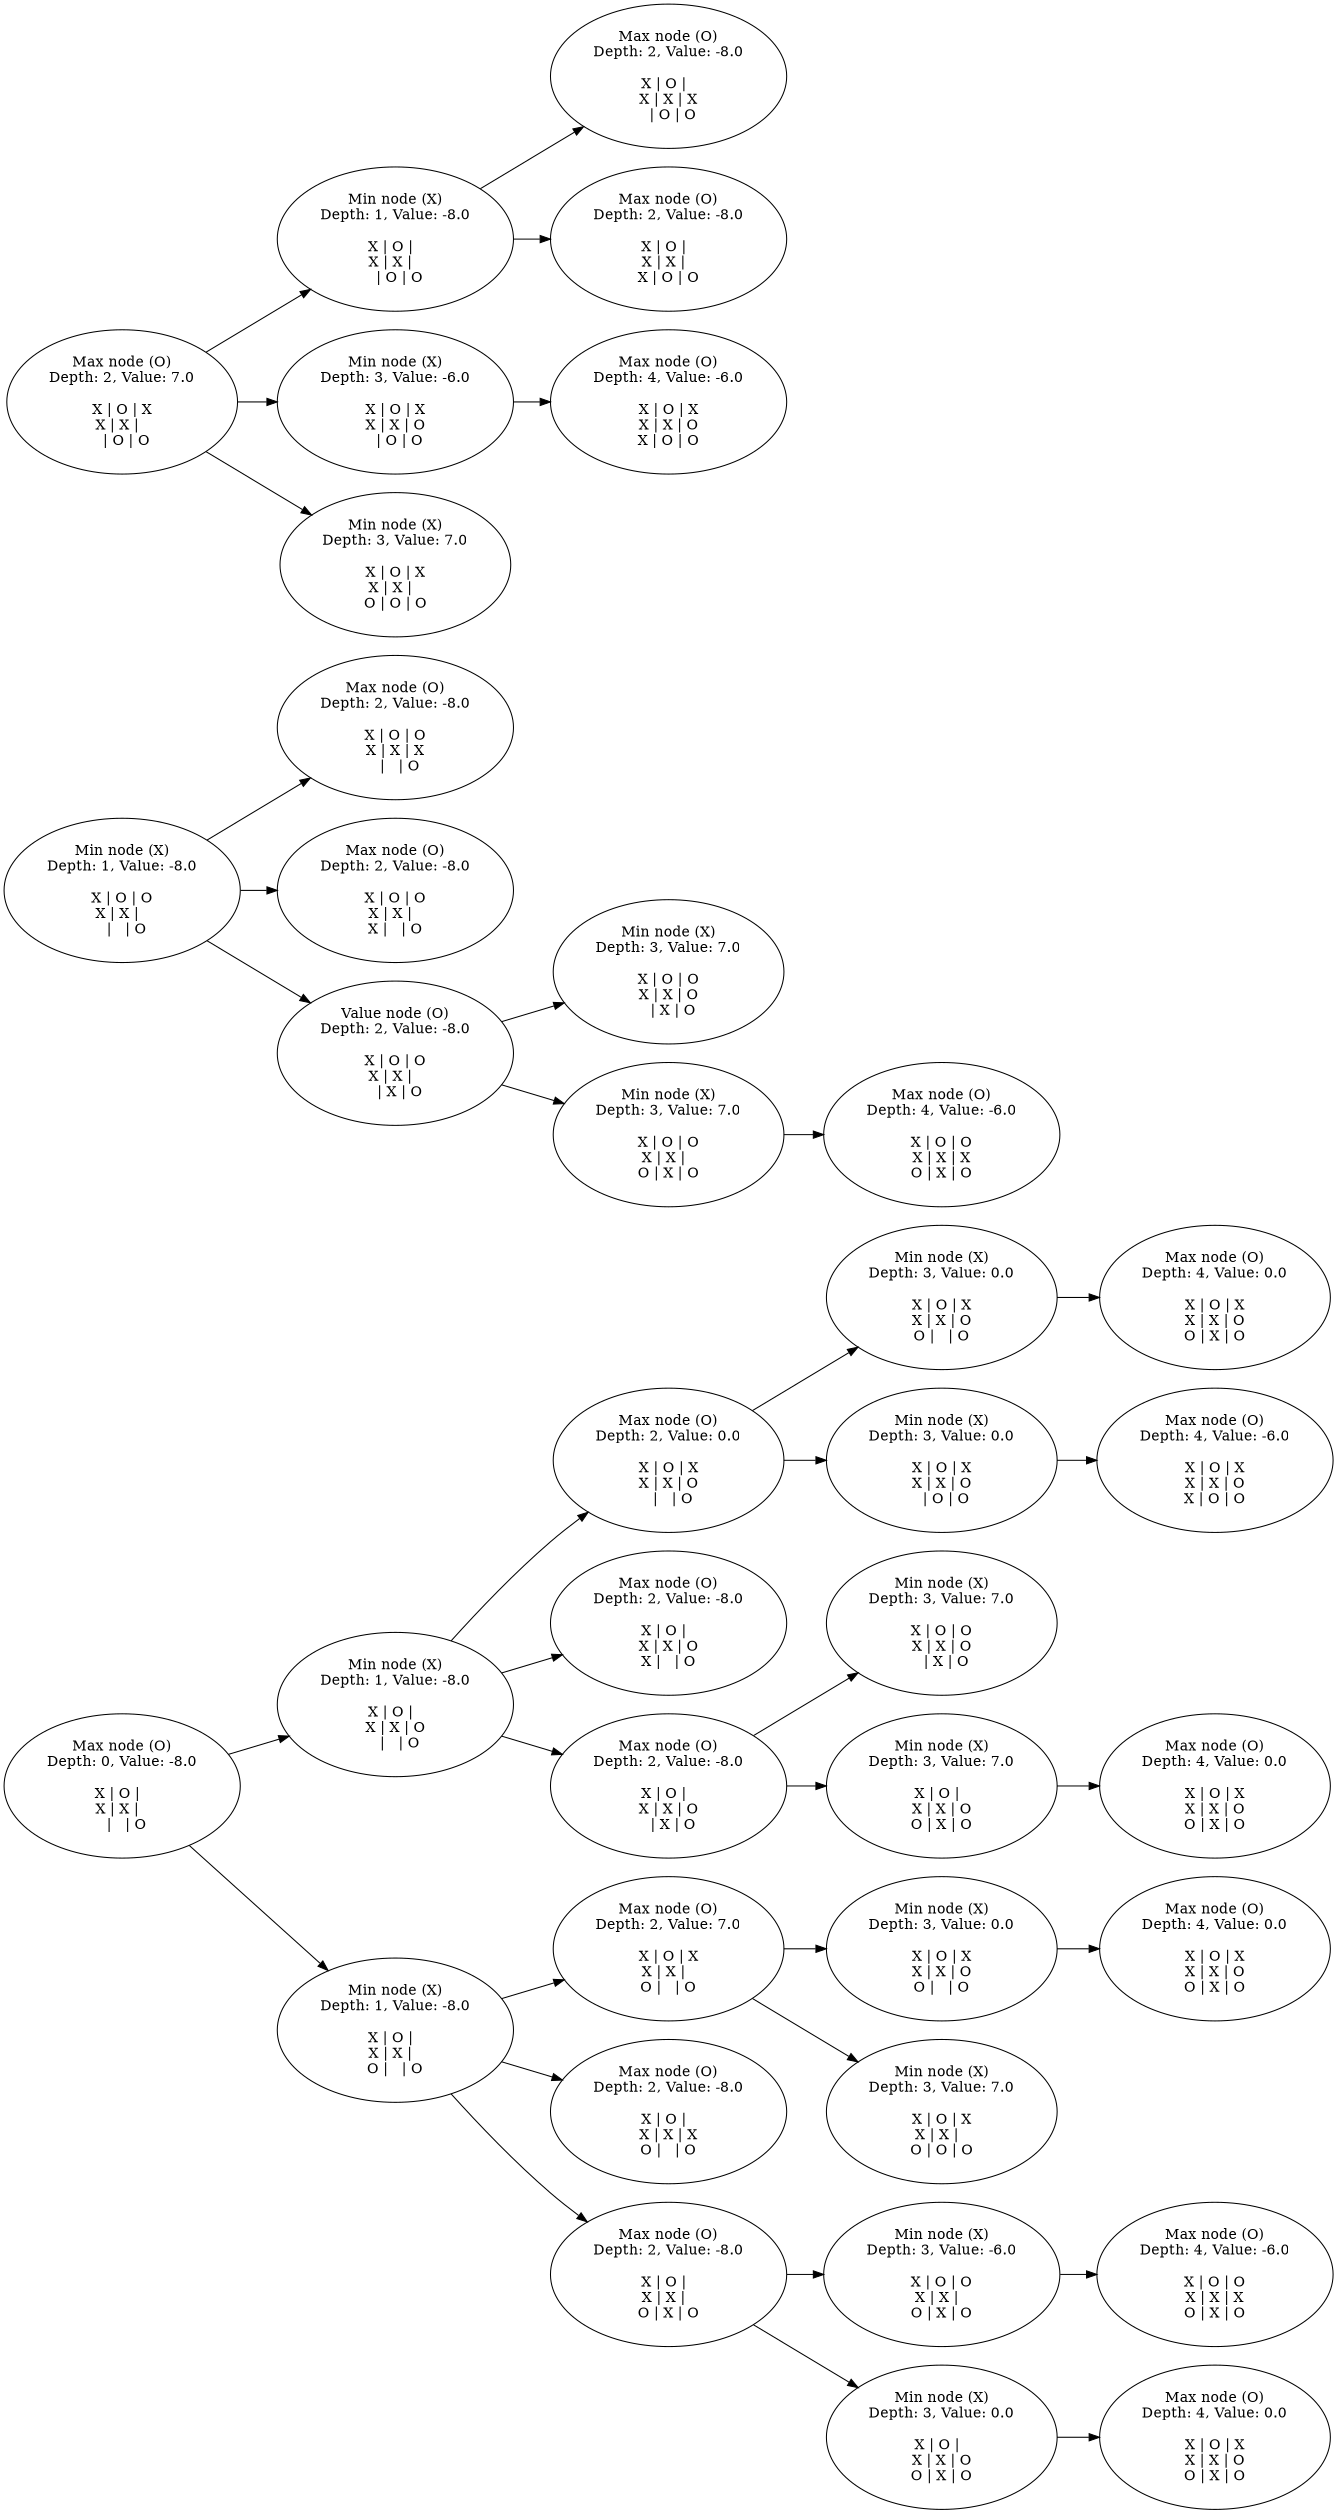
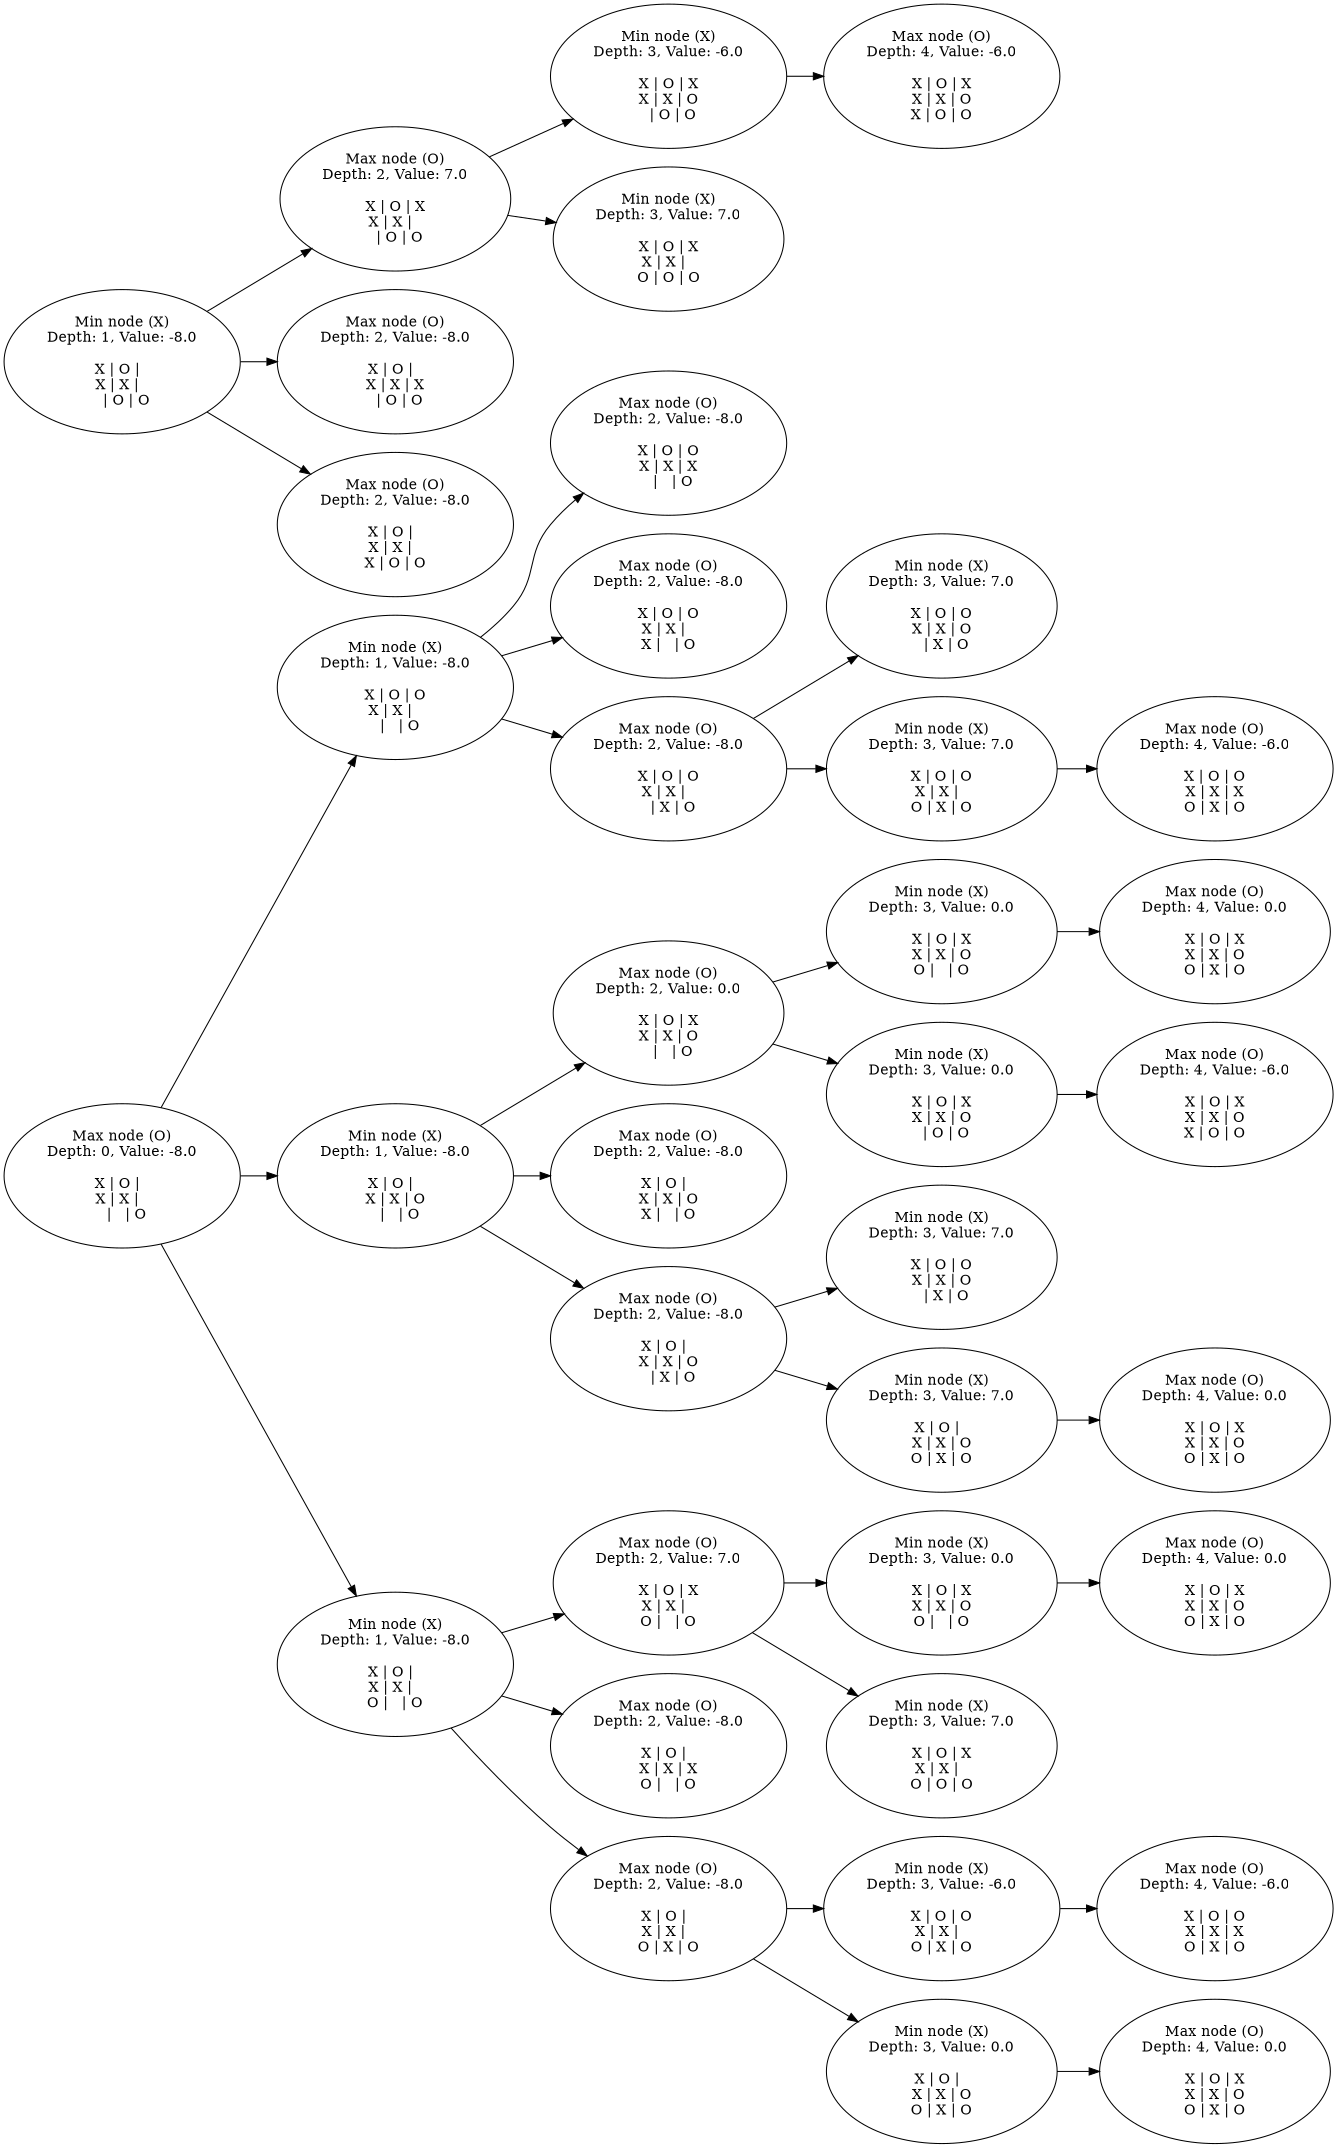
edge "Max node (O) Depth: 2, Value: 7.0 X | O | X X | X | | O | O" -> "Min node (X) Depth: 1, Value: -8.0 X | O | X | X | | O | O": reversed
edge "Max node (O) Depth: 0, Value: -8.0 X | O | X | X | |   | O" -> "Min node (X) Depth: 1, Value: -8.0 X | O | O X | X | |   | O": added
node "Value node (O) Depth: 2, Value: -8.0 X | O | O X | X | | X | O": label "Value node (O) Depth: 2, Value: -8.0 X | O | O X | X | | X | O" -> "Max node (O) Depth: 2, Value: -8.0 X | O | O X | X | | X | O"
